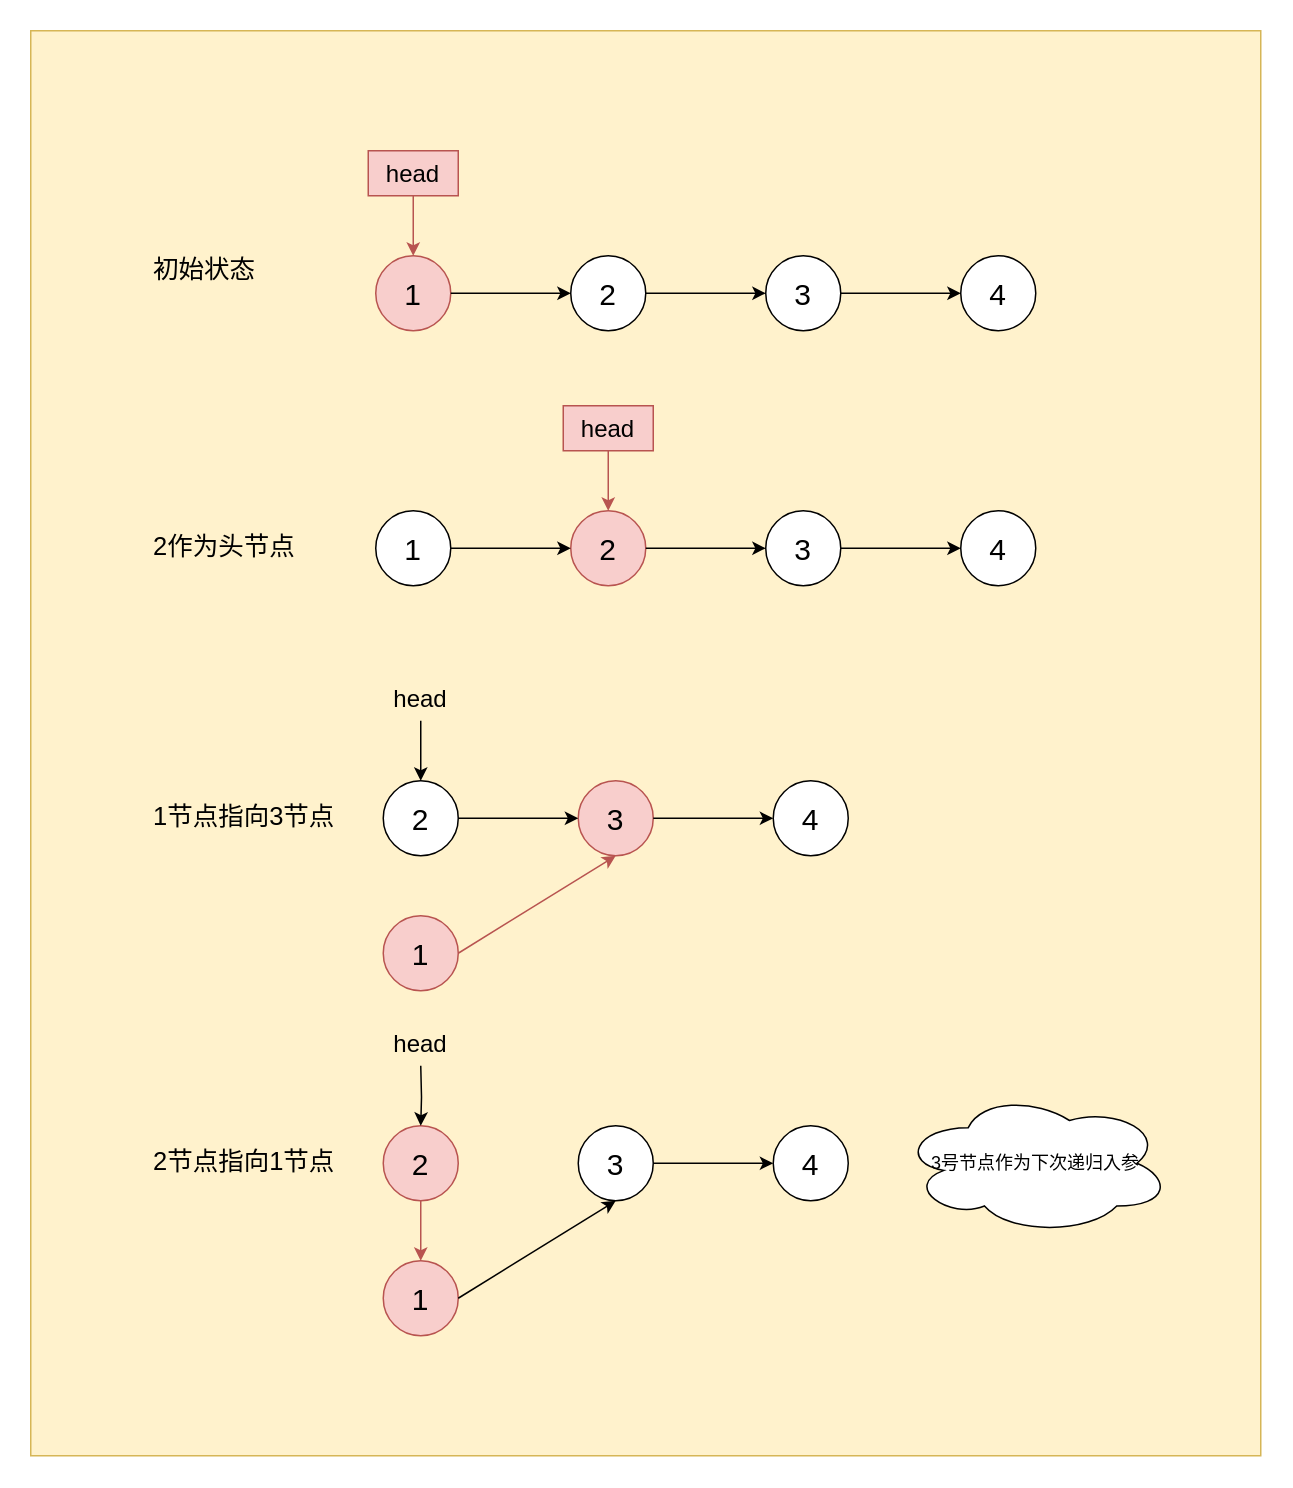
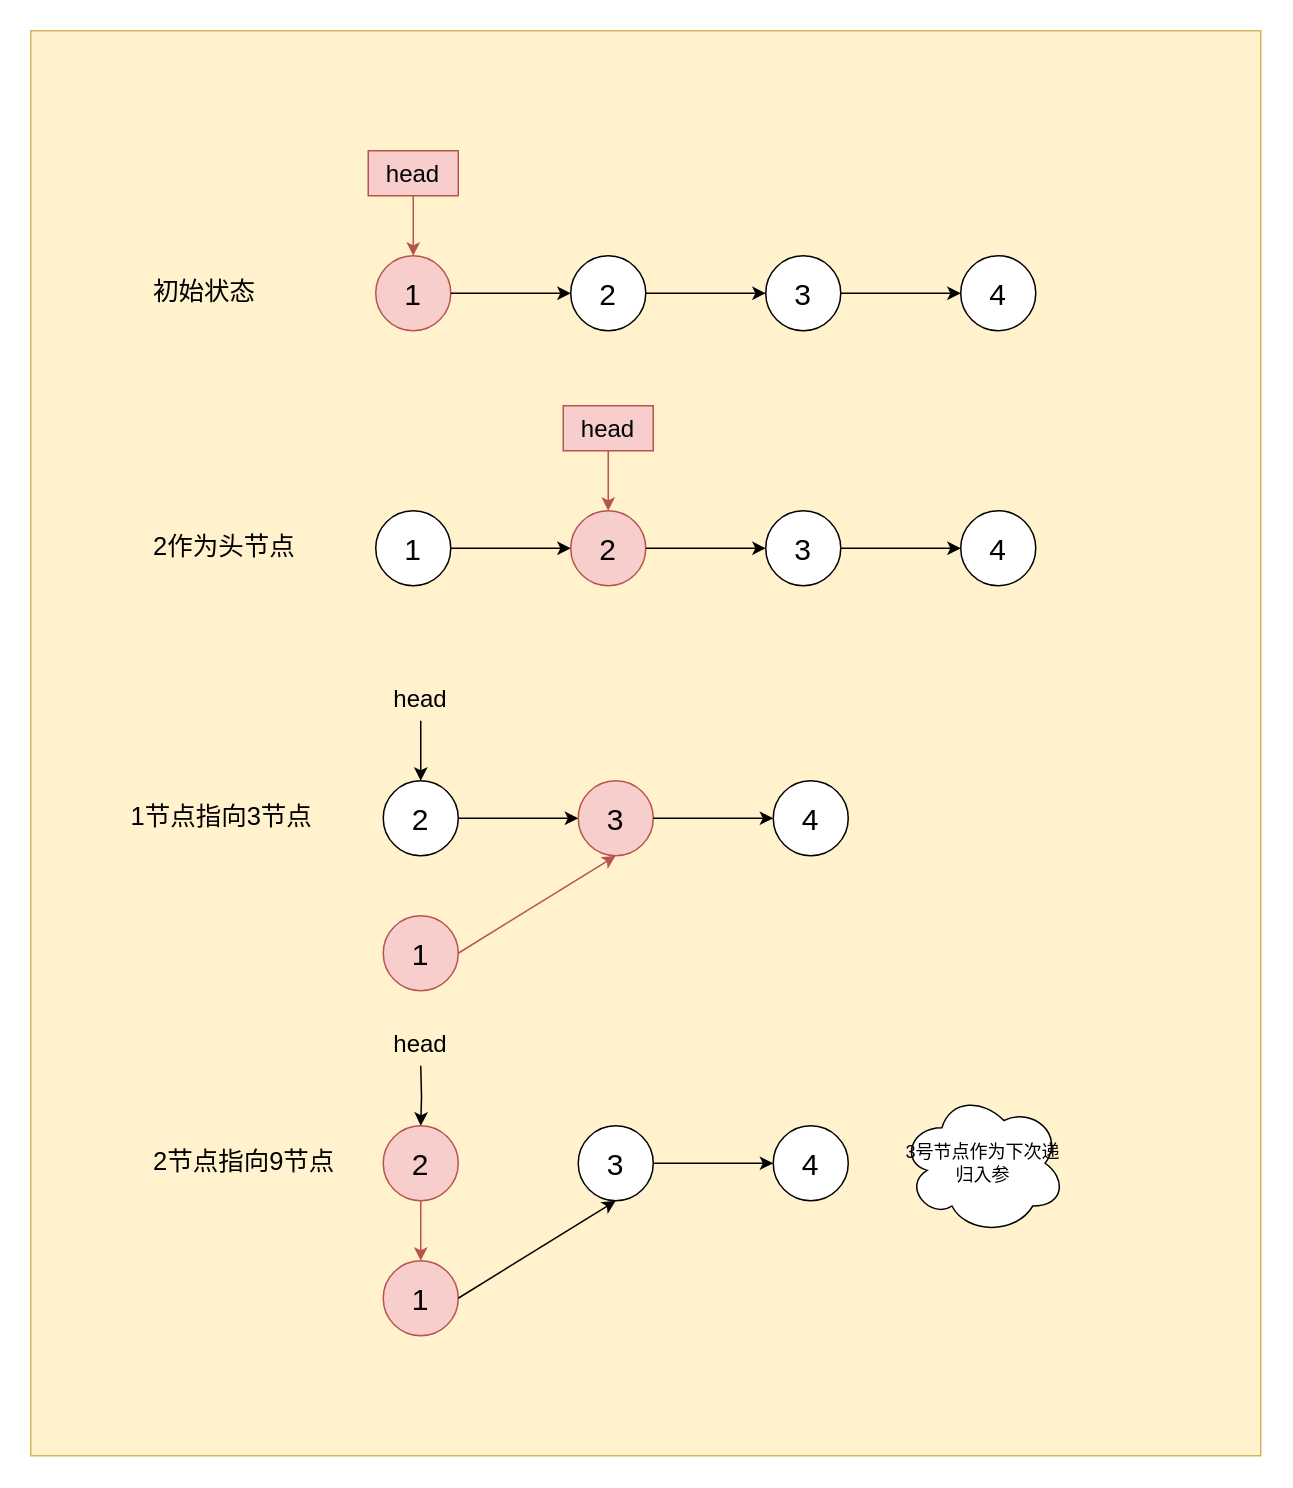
node "初始状态": moved (256, 271) -> (256, 293)
node "1节点指向3节点": moved (256, 818) -> (233, 818)
node "2节点指向1节点": label "2节点指向1节点" -> "2节点指向9节点"
node "3号节点作为下次递归入参": size 270x143 -> 165x143
